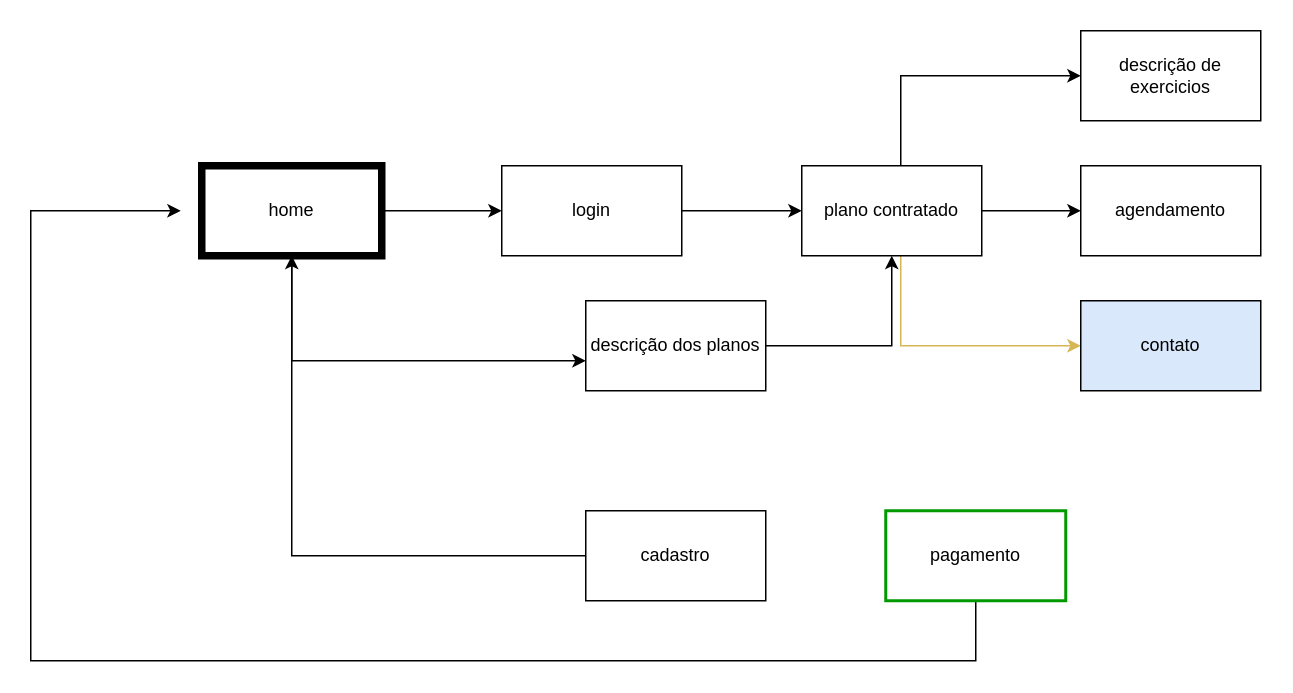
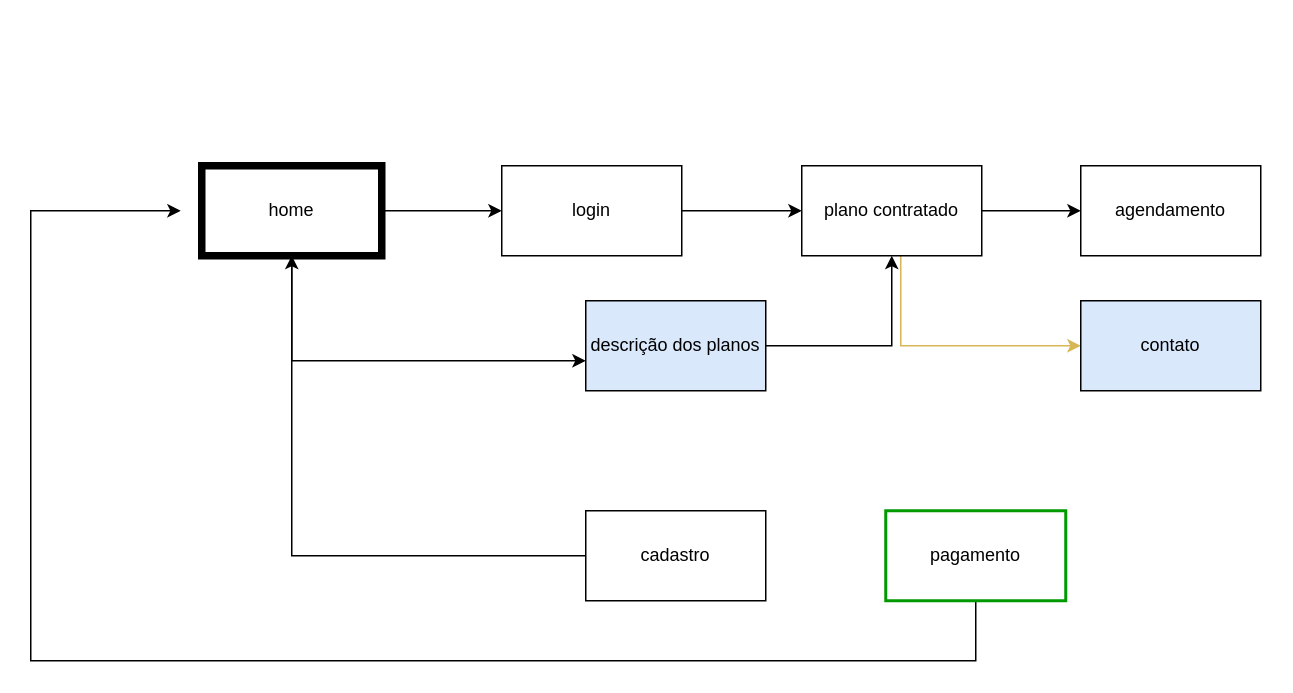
edge "plano contratado" -> "descrição de exercicios": removed
node "descrição de exercicios": removed
node "descrição dos planos": fillcolor #ffffff -> #dae8fc
